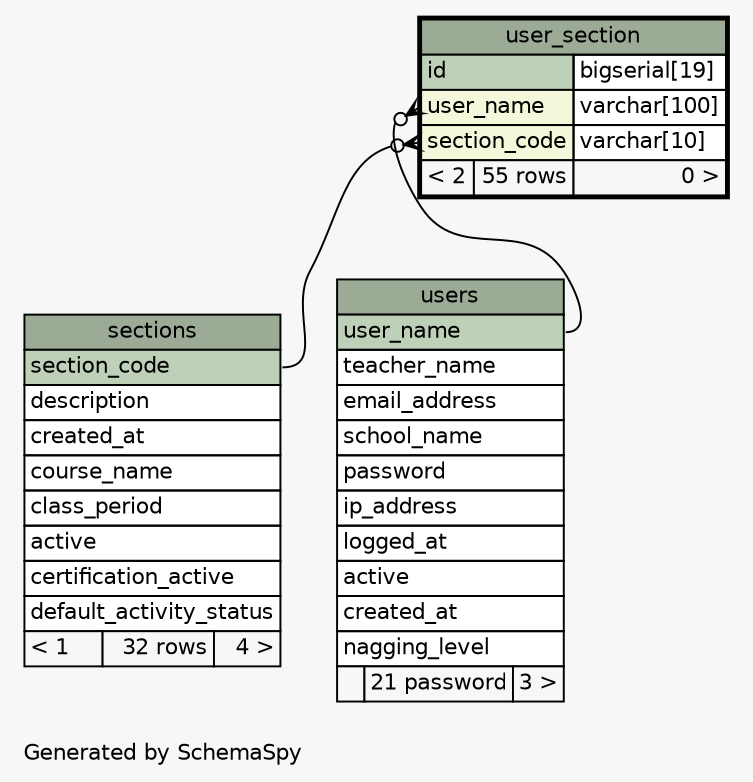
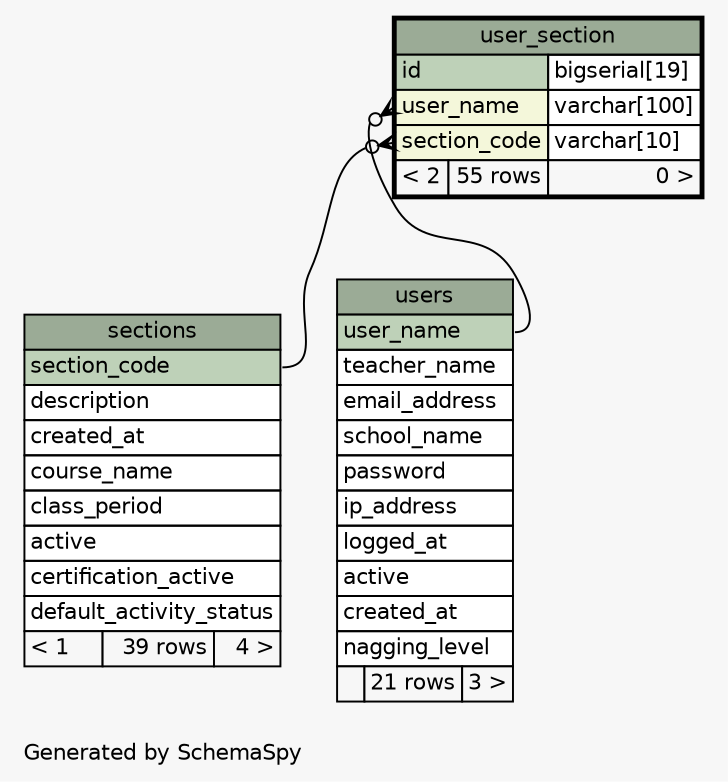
node "sections": text "32 rows" -> "39 rows"
node "users": text "21 password" -> "21 rows"
